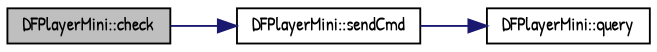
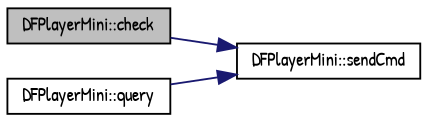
edge "DFPlayerMini::sendCmd" -> "DFPlayerMini::query": reversed
